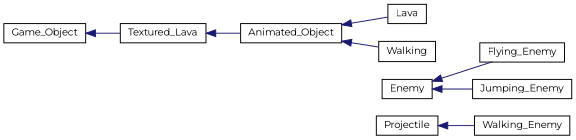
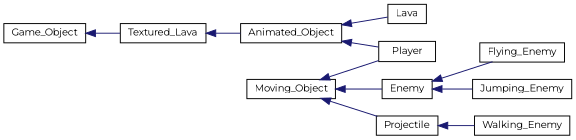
node "Walking": label "Walking" -> "Player"
node "Moving_Object": added
